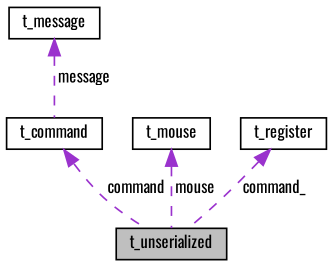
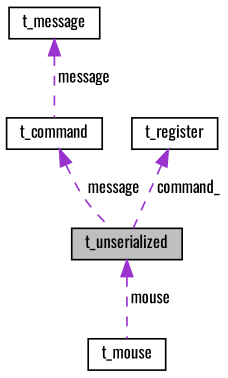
edge "t_unserialized" -> "t_command": label " command" -> " message"
edge "t_unserialized" -> "t_mouse": reversed
